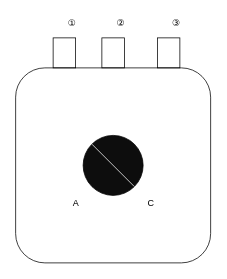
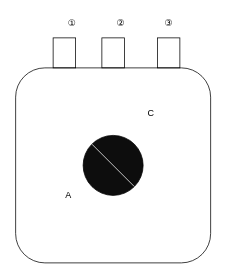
node "③": moved (176, 23) -> (168, 23)
node "A": moved (75, 203) -> (68, 195)
node "C": moved (150, 203) -> (150, 113)
